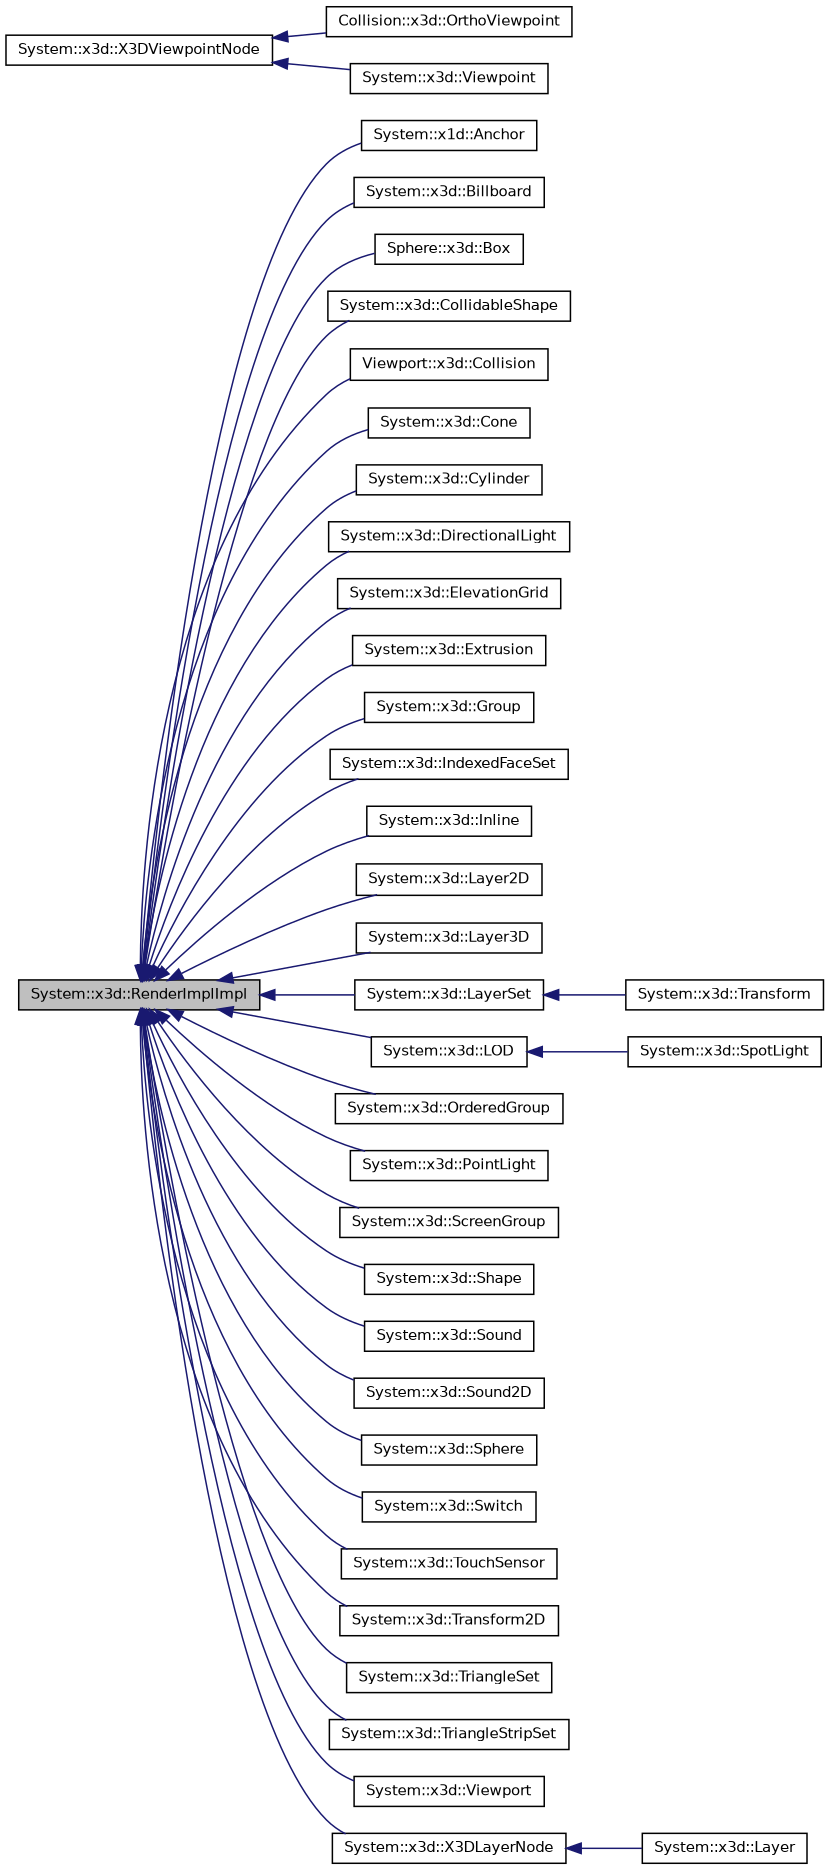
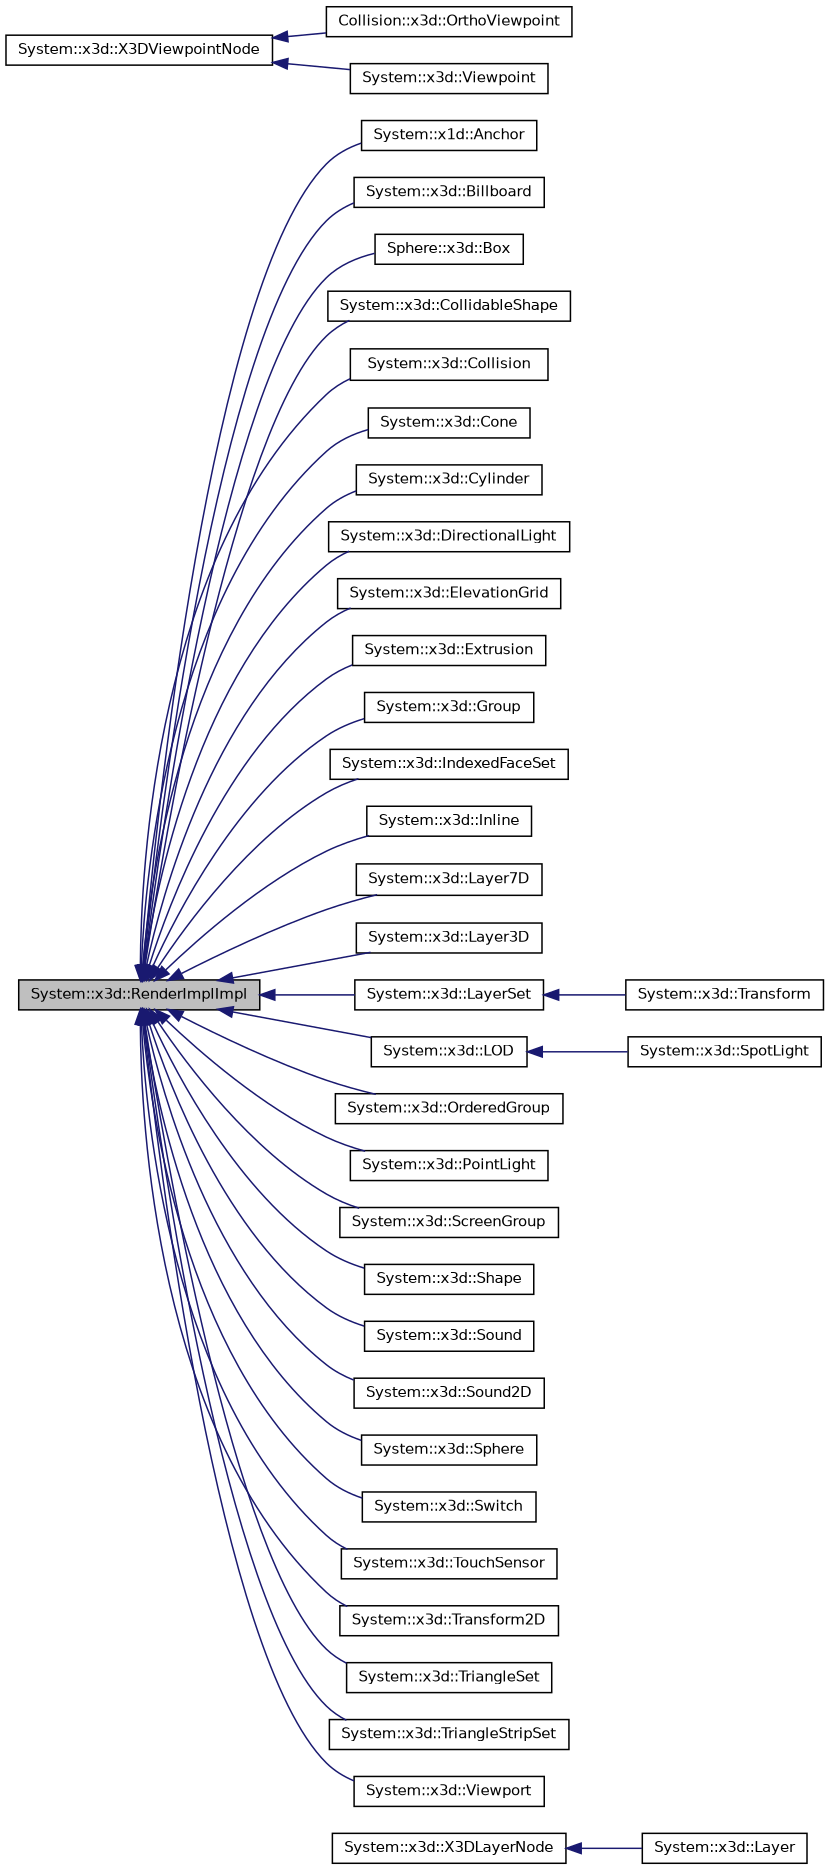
node "Viewport::x3d::Collision": label "Viewport::x3d::Collision" -> "System::x3d::Collision"
node "System::x3d::Layer2D": label "System::x3d::Layer2D" -> "System::x3d::Layer7D"
edge "System::x3d::X3DLayerNode" -> "System::x3d::RenderImplImpl": removed
